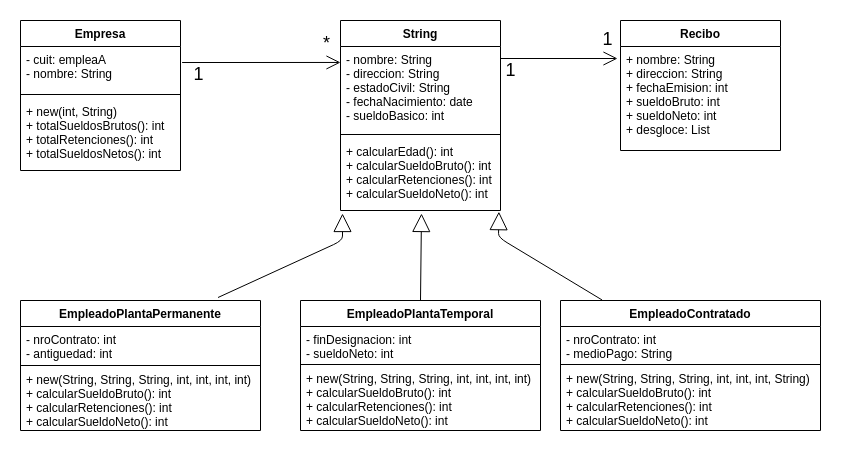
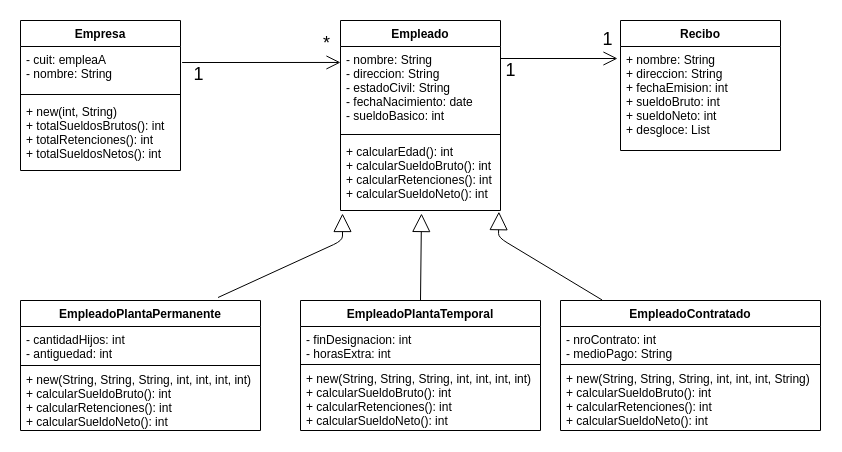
node "String": label "String" -> "Empleado"
node "- nroContrato: int - antiguedad: int": label "- nroContrato: int - antiguedad: int" -> "- cantidadHijos: int - antiguedad: int"
node "- finDesignacion: int - sueldoNeto: int": label "- finDesignacion: int - sueldoNeto: int" -> "- finDesignacion: int - horasExtra: int"
